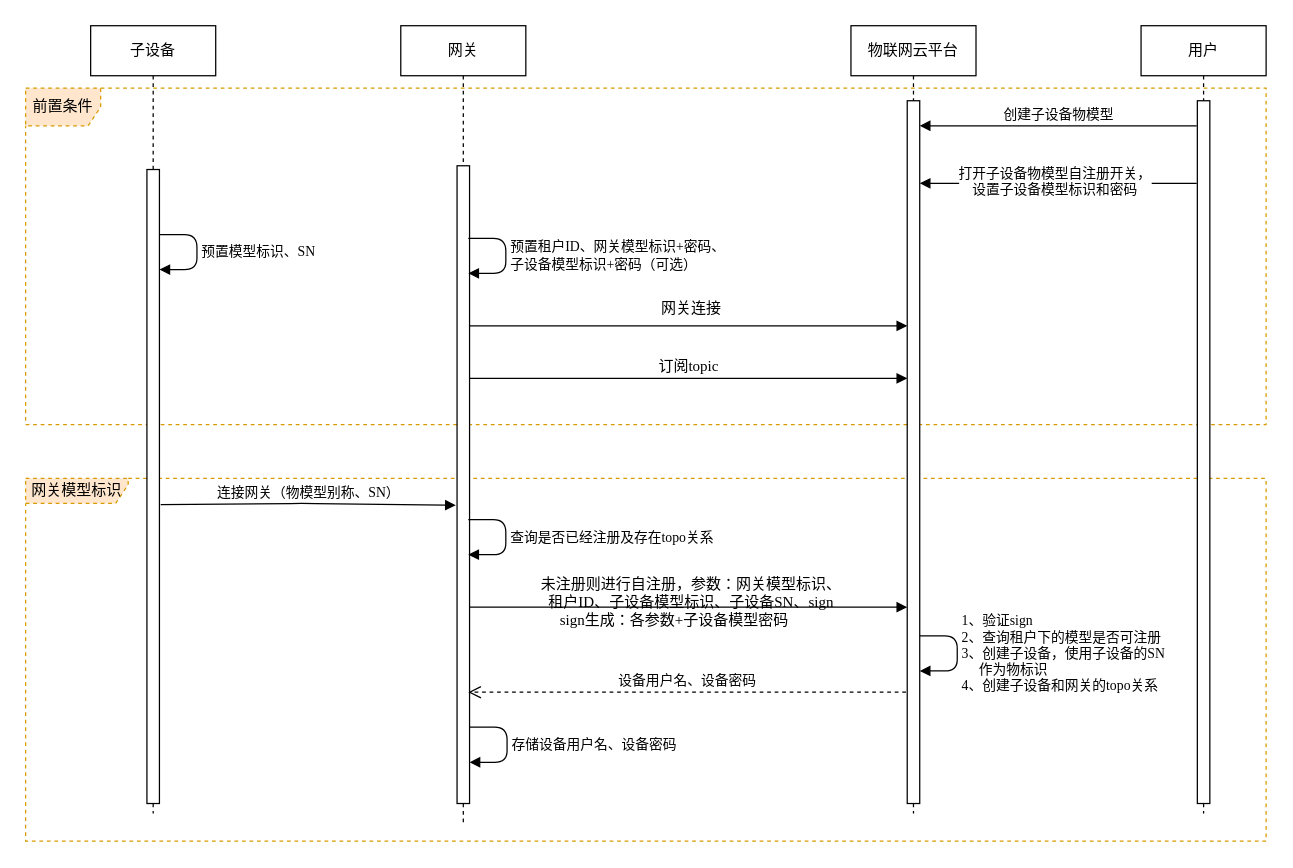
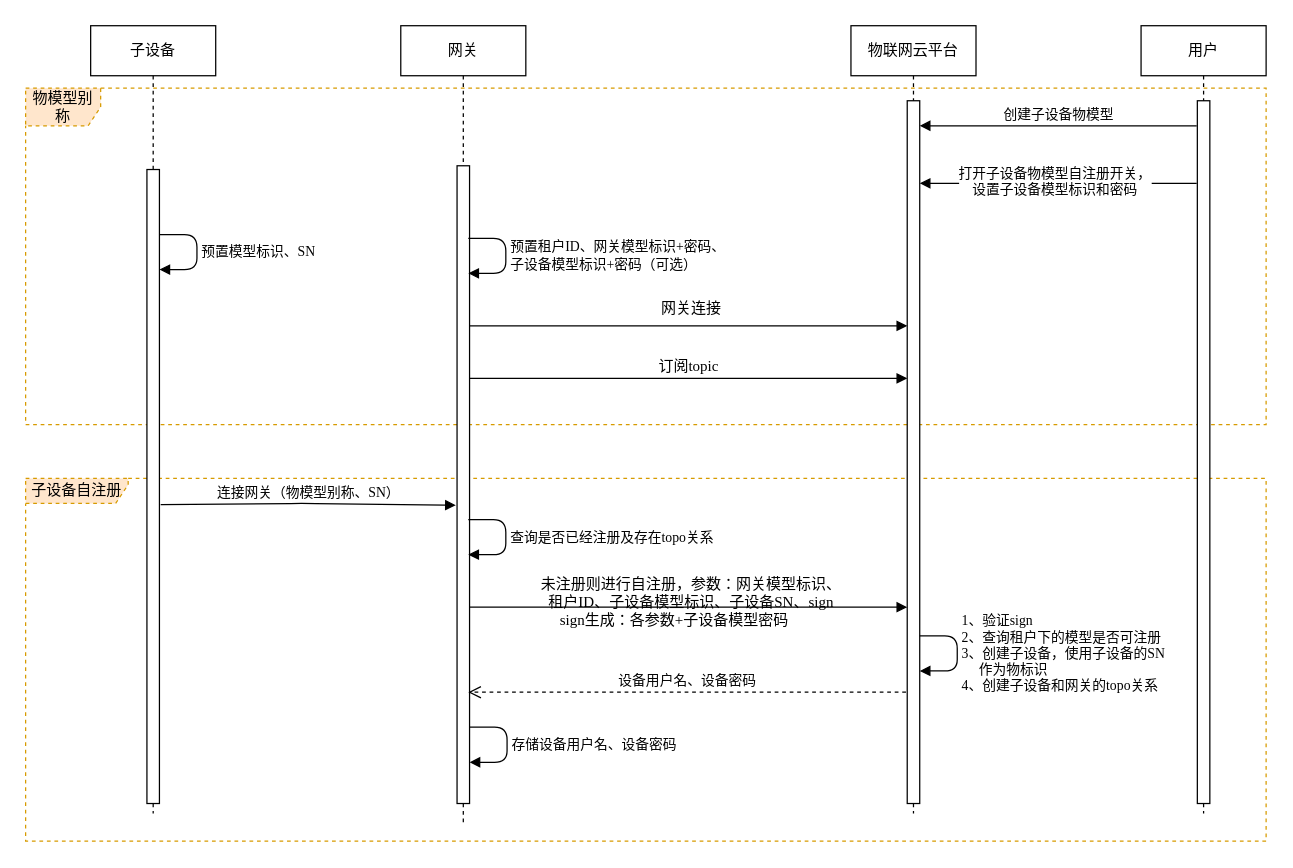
node "前置条件": label "前置条件" -> "物模型别称"
node "网关模型标识": label "网关模型标识" -> "子设备自注册"
